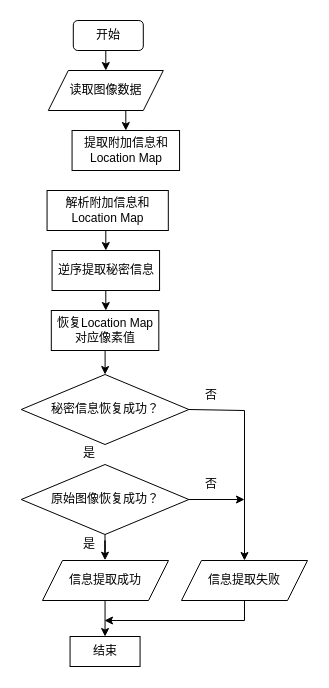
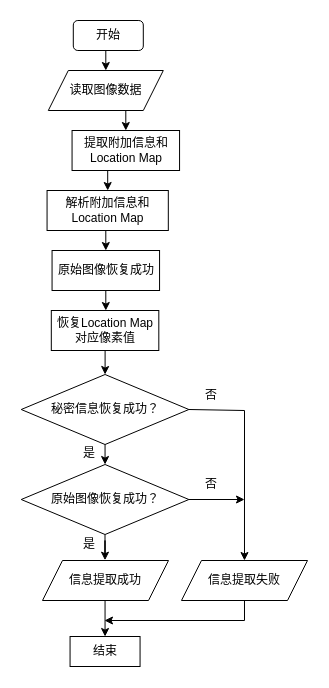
edge "提取附加信息和Location Map" -> "解析附加信息和Location Map": added
node "逆序提取秘密信息": label "逆序提取秘密信息" -> "原始图像恢复成功"
edge "秘密信息恢复成功？" -> "原始图像恢复成功？": added
